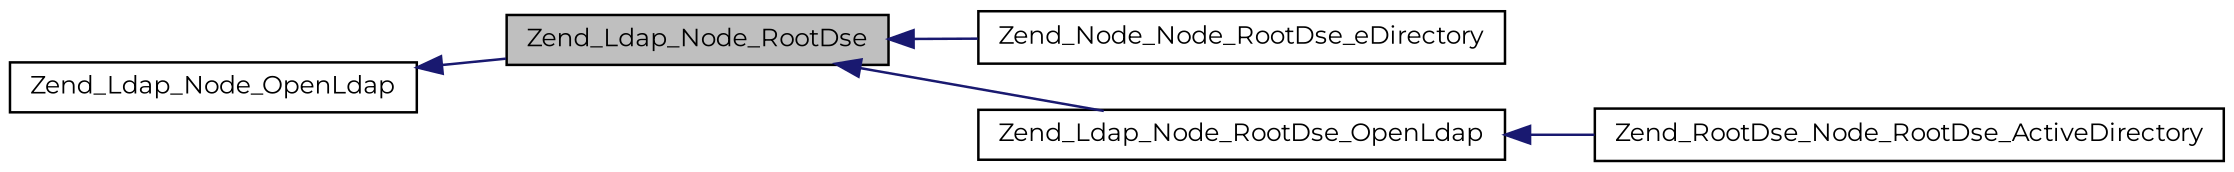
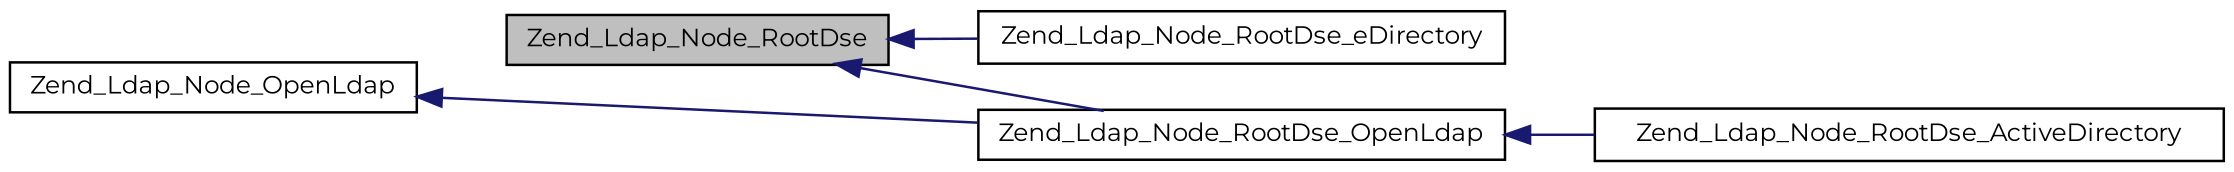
node "Zend_Node_Node_RootDse_eDirectory": label "Zend_Node_Node_RootDse_eDirectory" -> "Zend_Ldap_Node_RootDse_eDirectory"
edge "Zend_Ldap_Node_RootDse" -> "Zend_Ldap_Node_OpenLdap": now "Zend_Ldap_Node_RootDse_OpenLdap" -> "Zend_Ldap_Node_OpenLdap"
node "Zend_RootDse_Node_RootDse_ActiveDirectory": label "Zend_RootDse_Node_RootDse_ActiveDirectory" -> "Zend_Ldap_Node_RootDse_ActiveDirectory"
